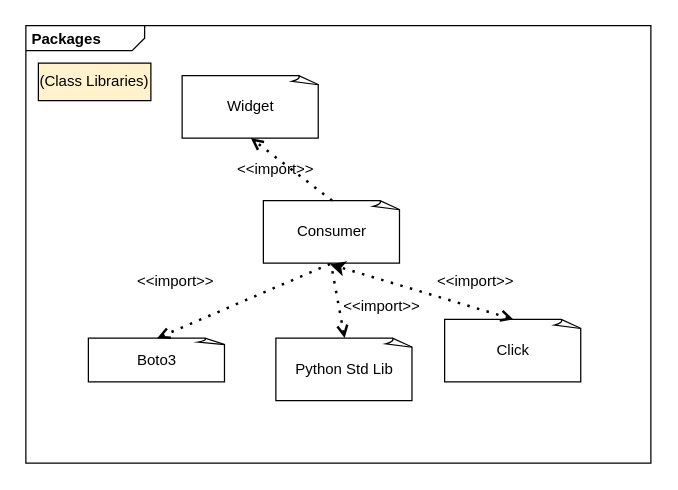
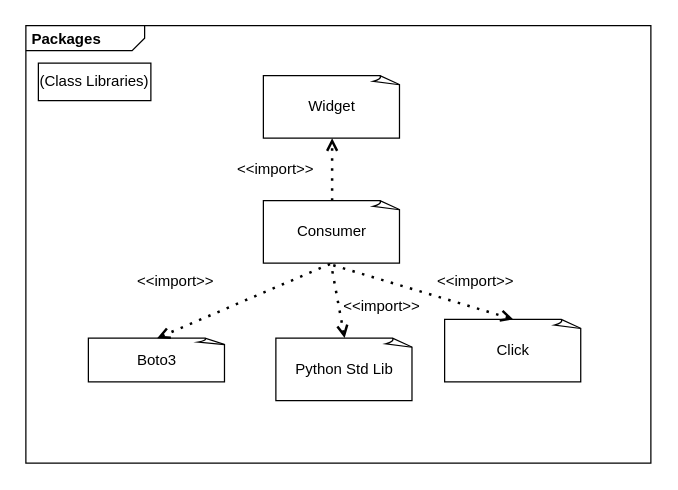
node "(Class Libraries)": fillcolor #fff2cc -> #ffffff
node "Widget": moved (251, 107) -> (332, 107)
edge "Consumer" -- "Click": arrowhead classic -> none
